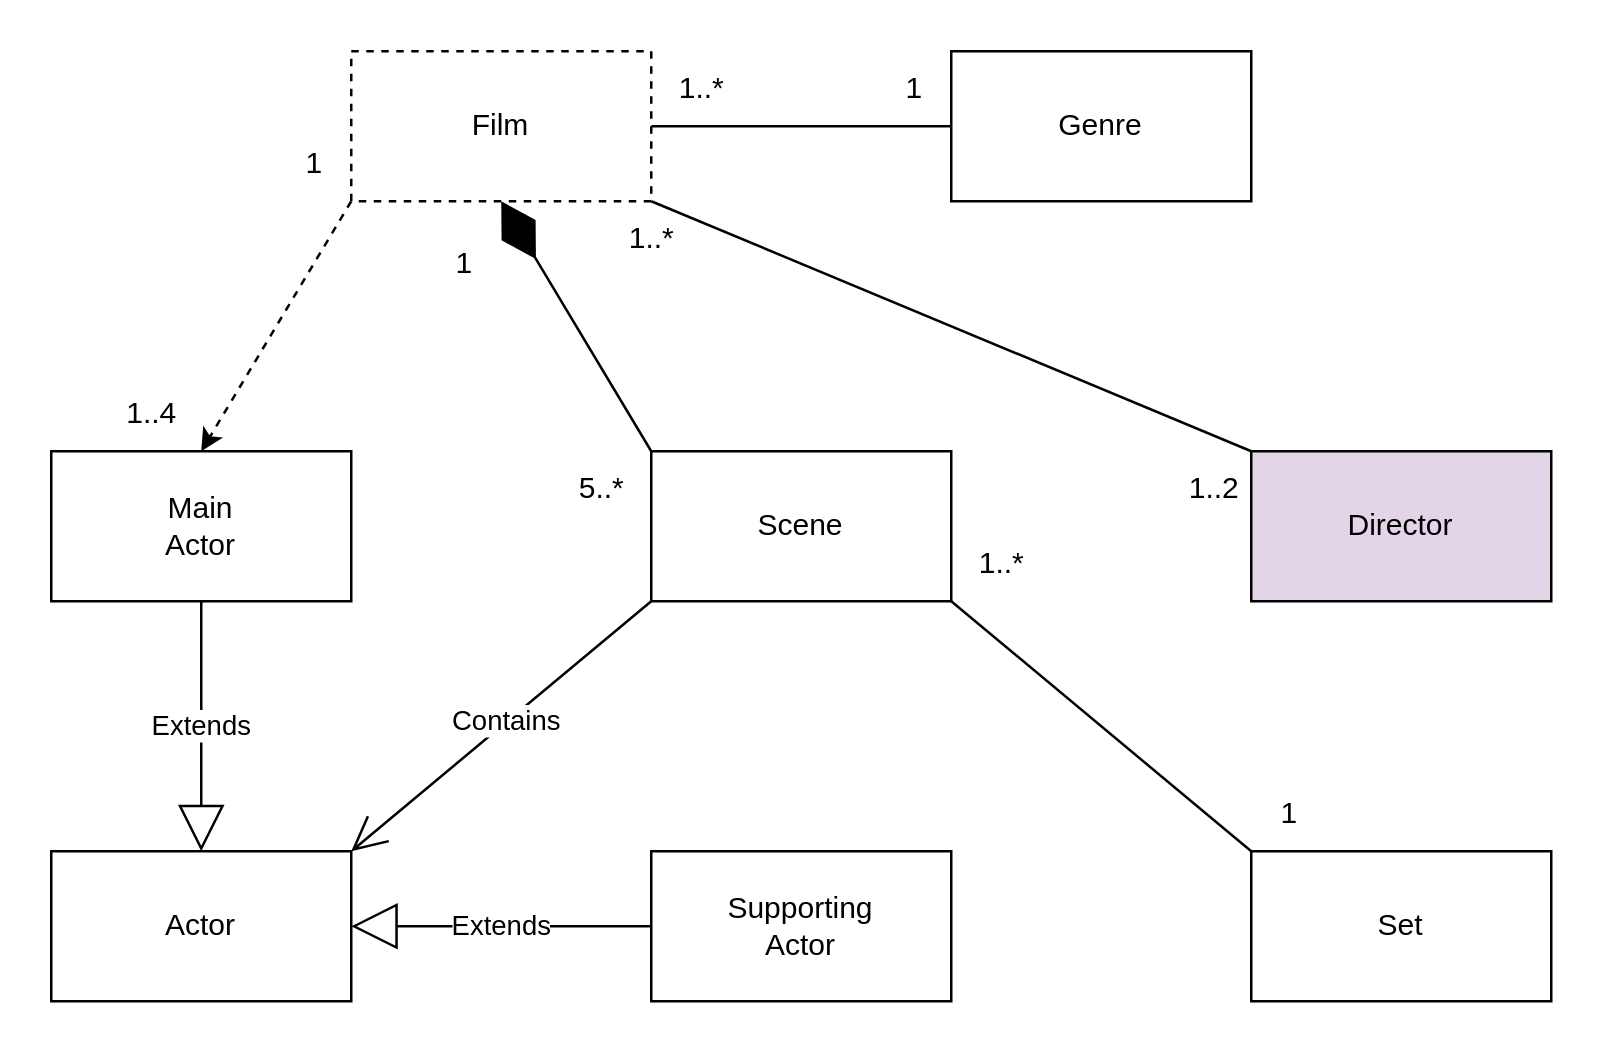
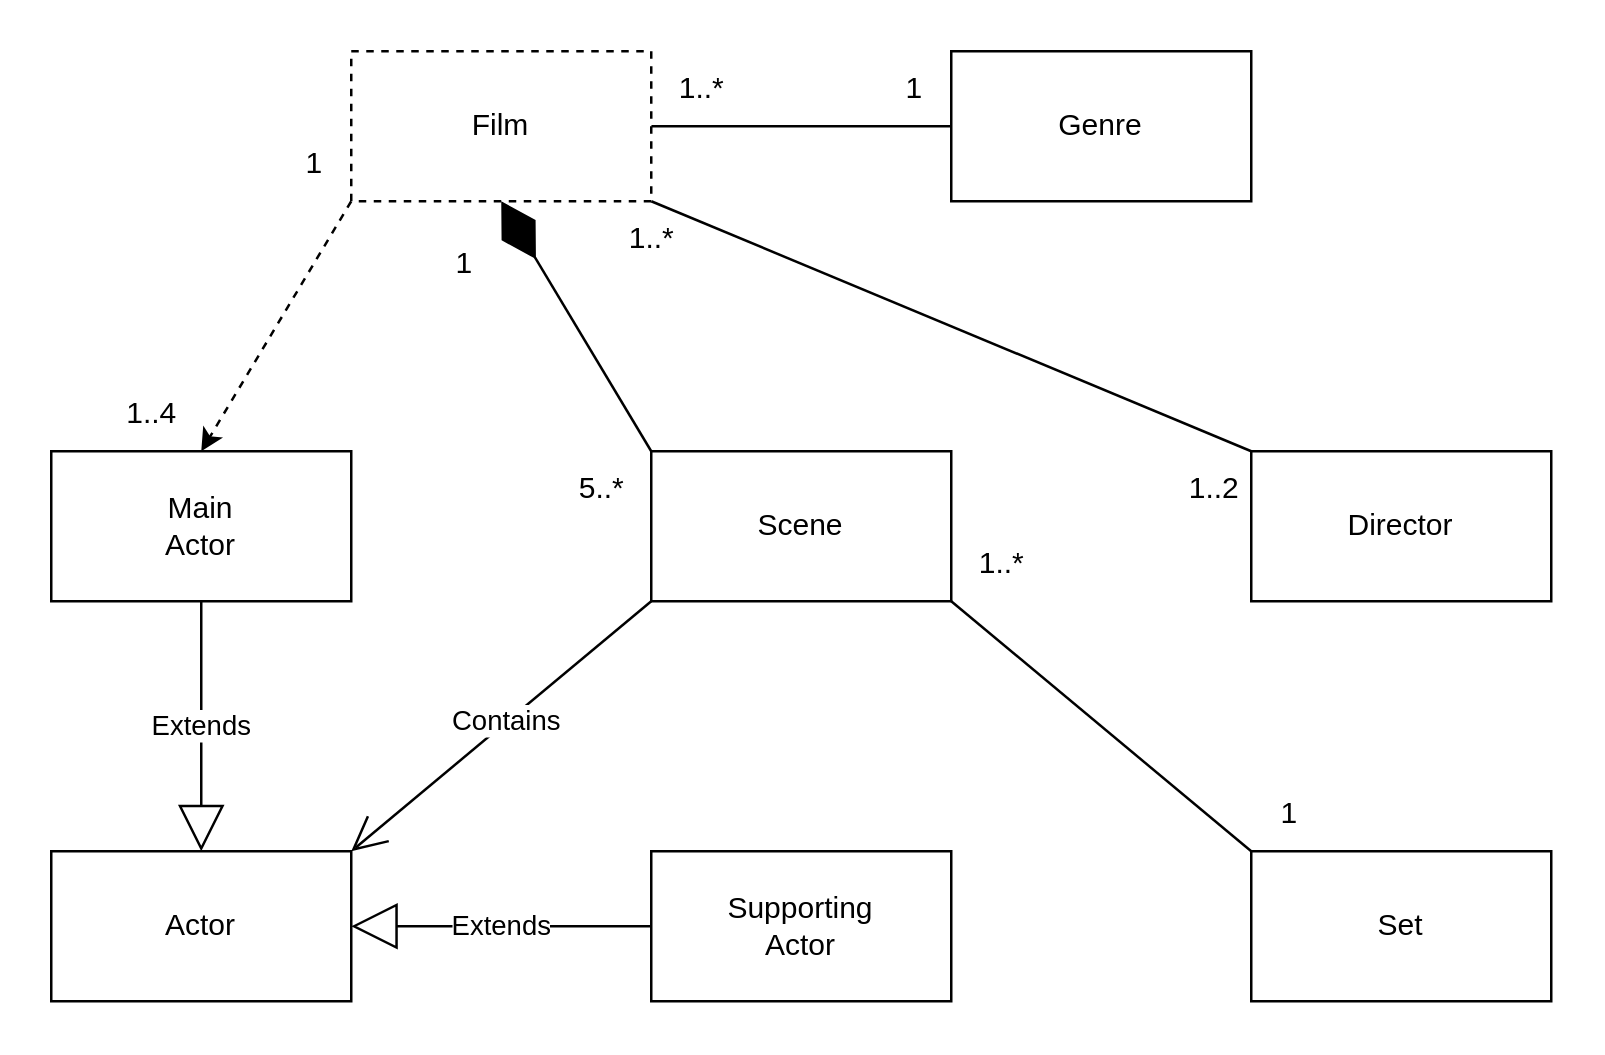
node "Director": fillcolor #e1d5e7 -> #ffffff
